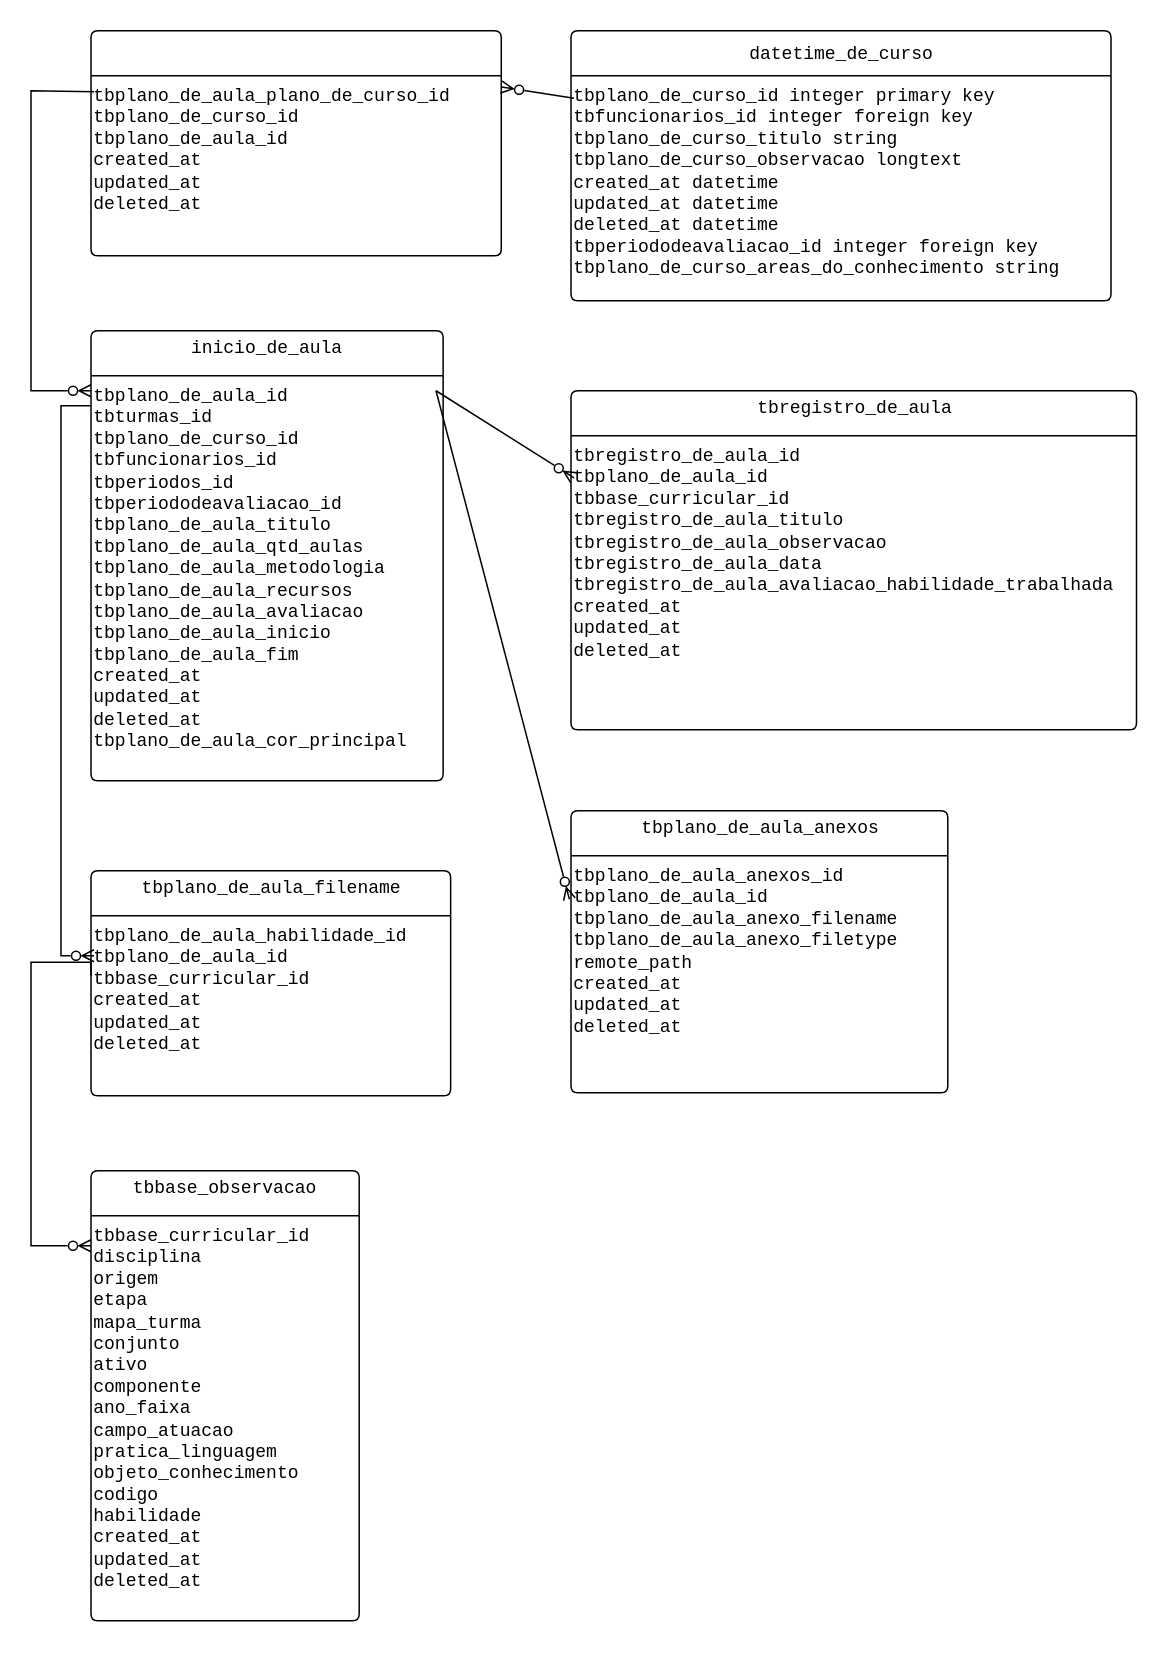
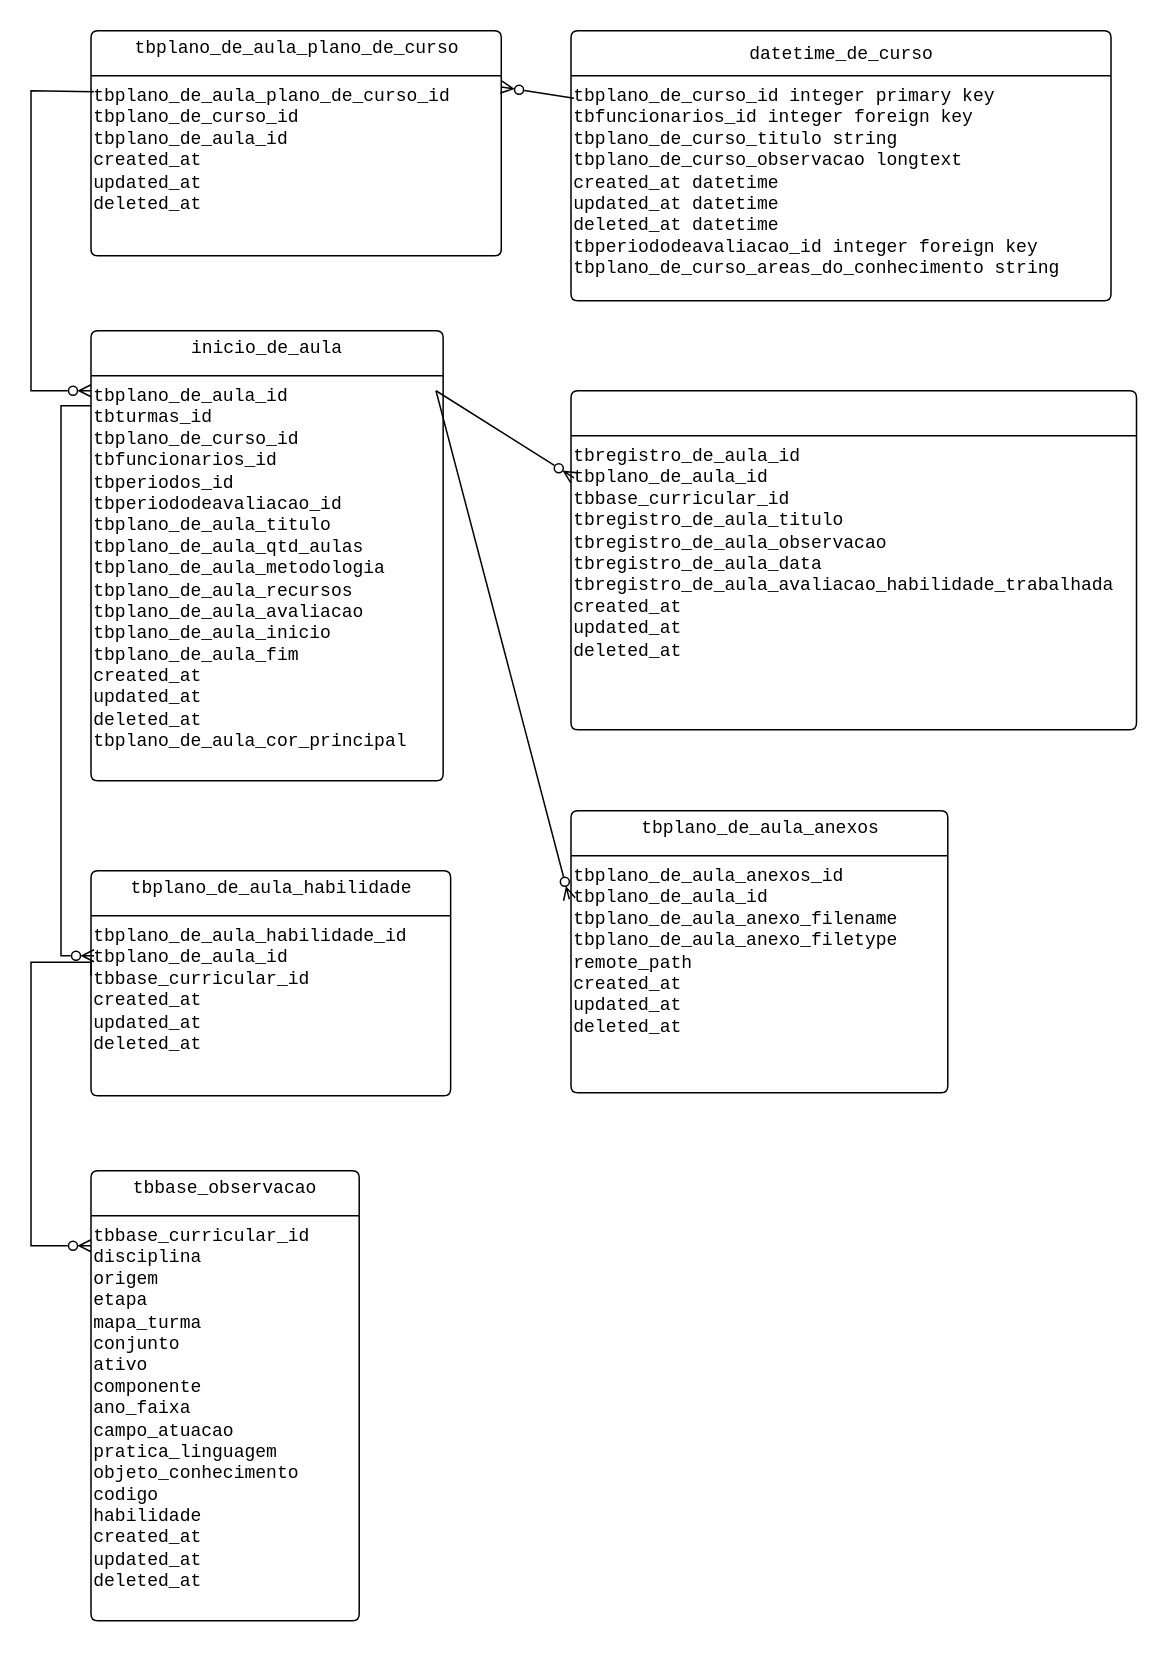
node "tbplano_de_aula_plano_de_curso": added
node "tbregistro_de_aula": removed
node "tbplano_de_aula_filename": label "tbplano_de_aula_filename" -> "tbplano_de_aula_habilidade"
